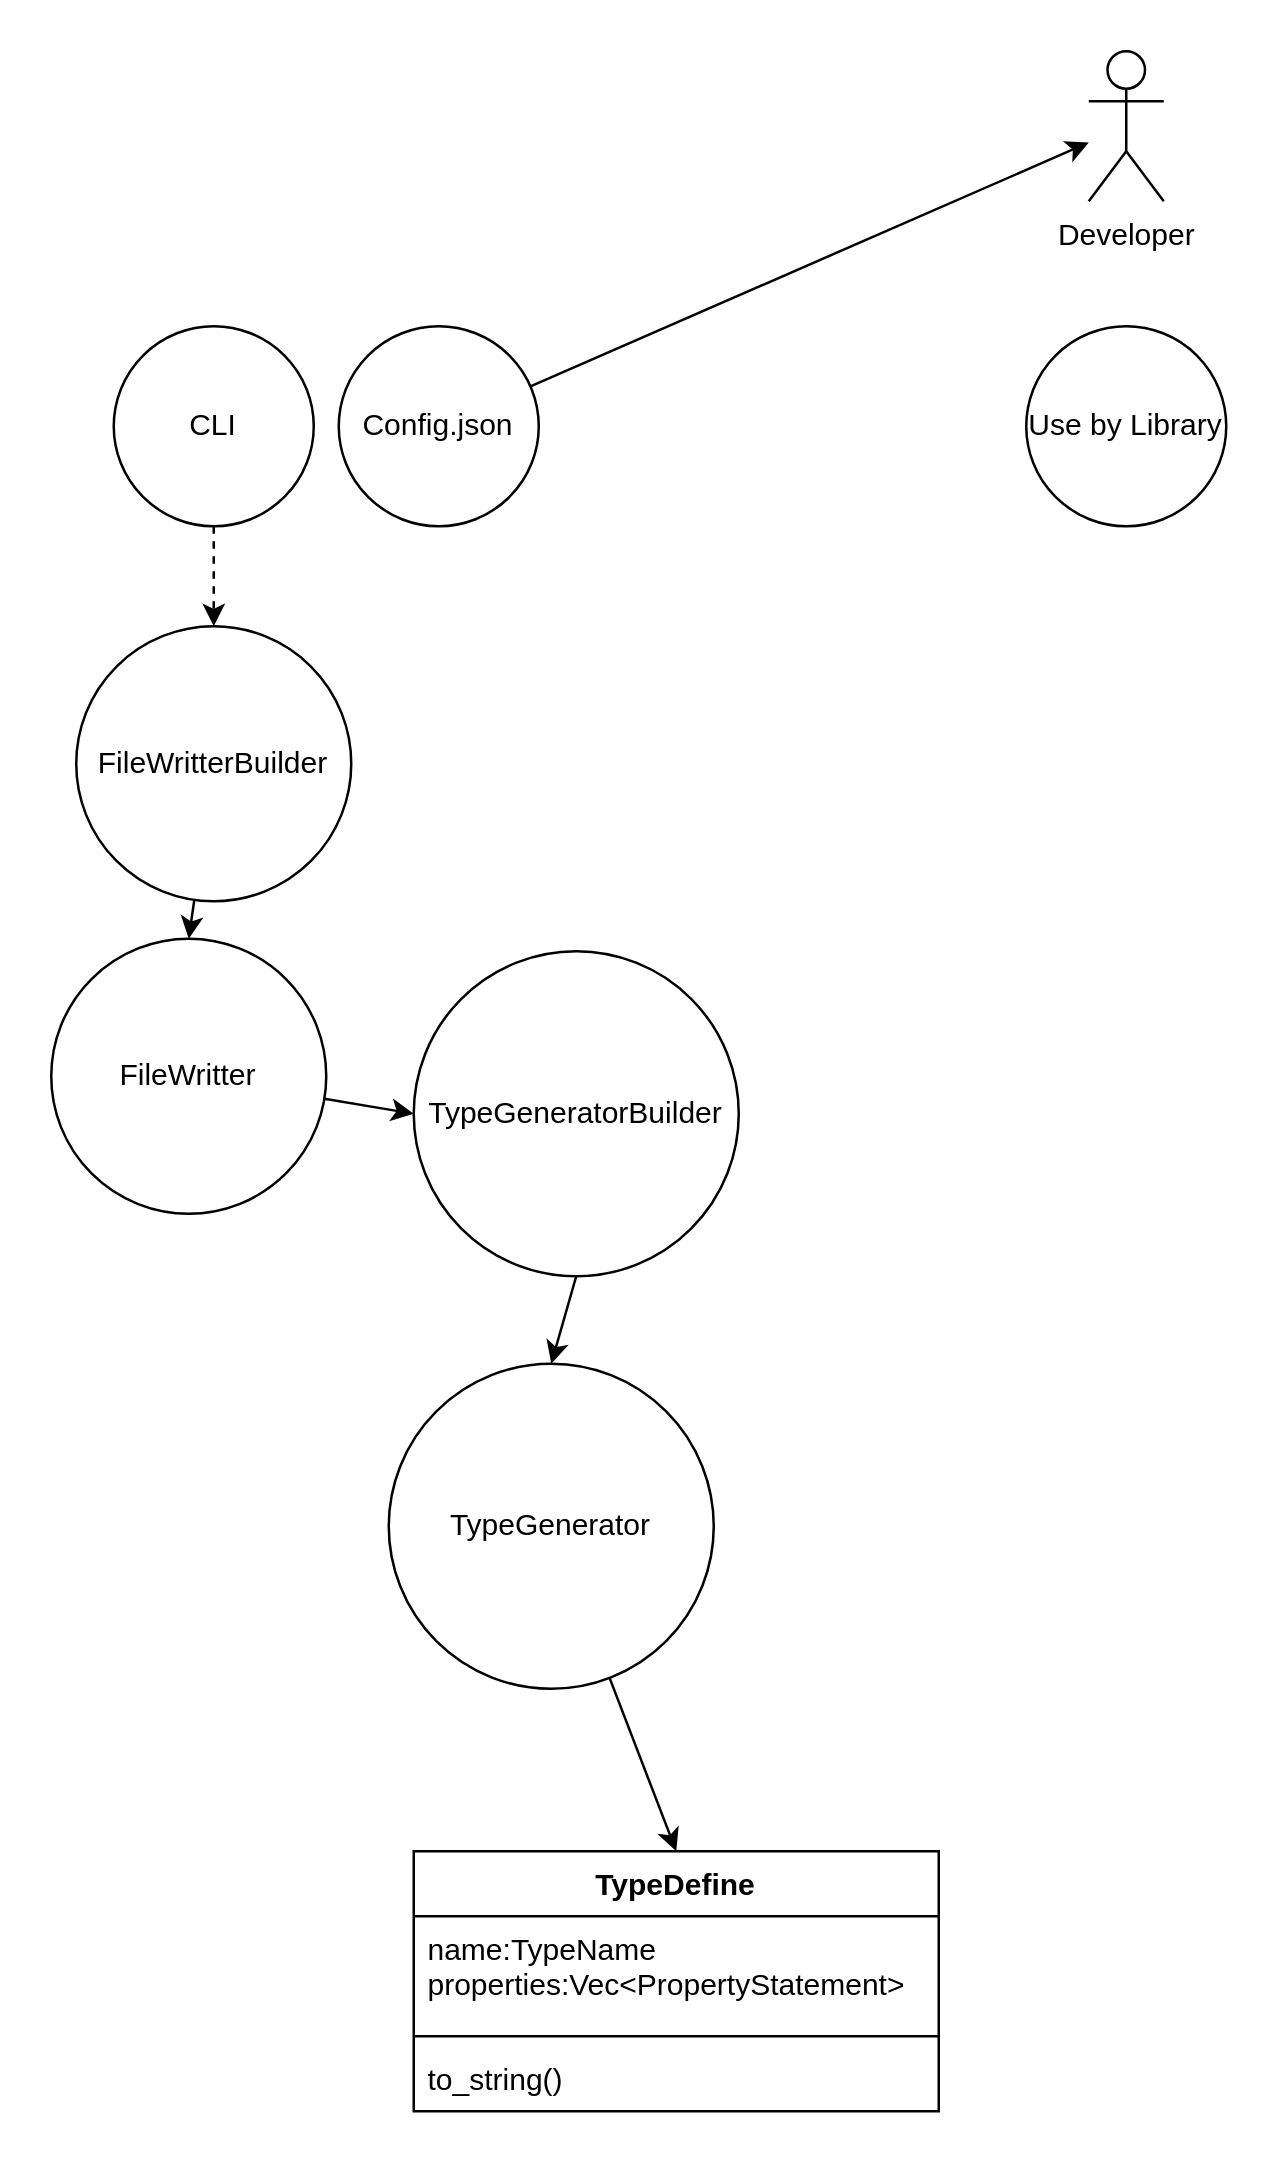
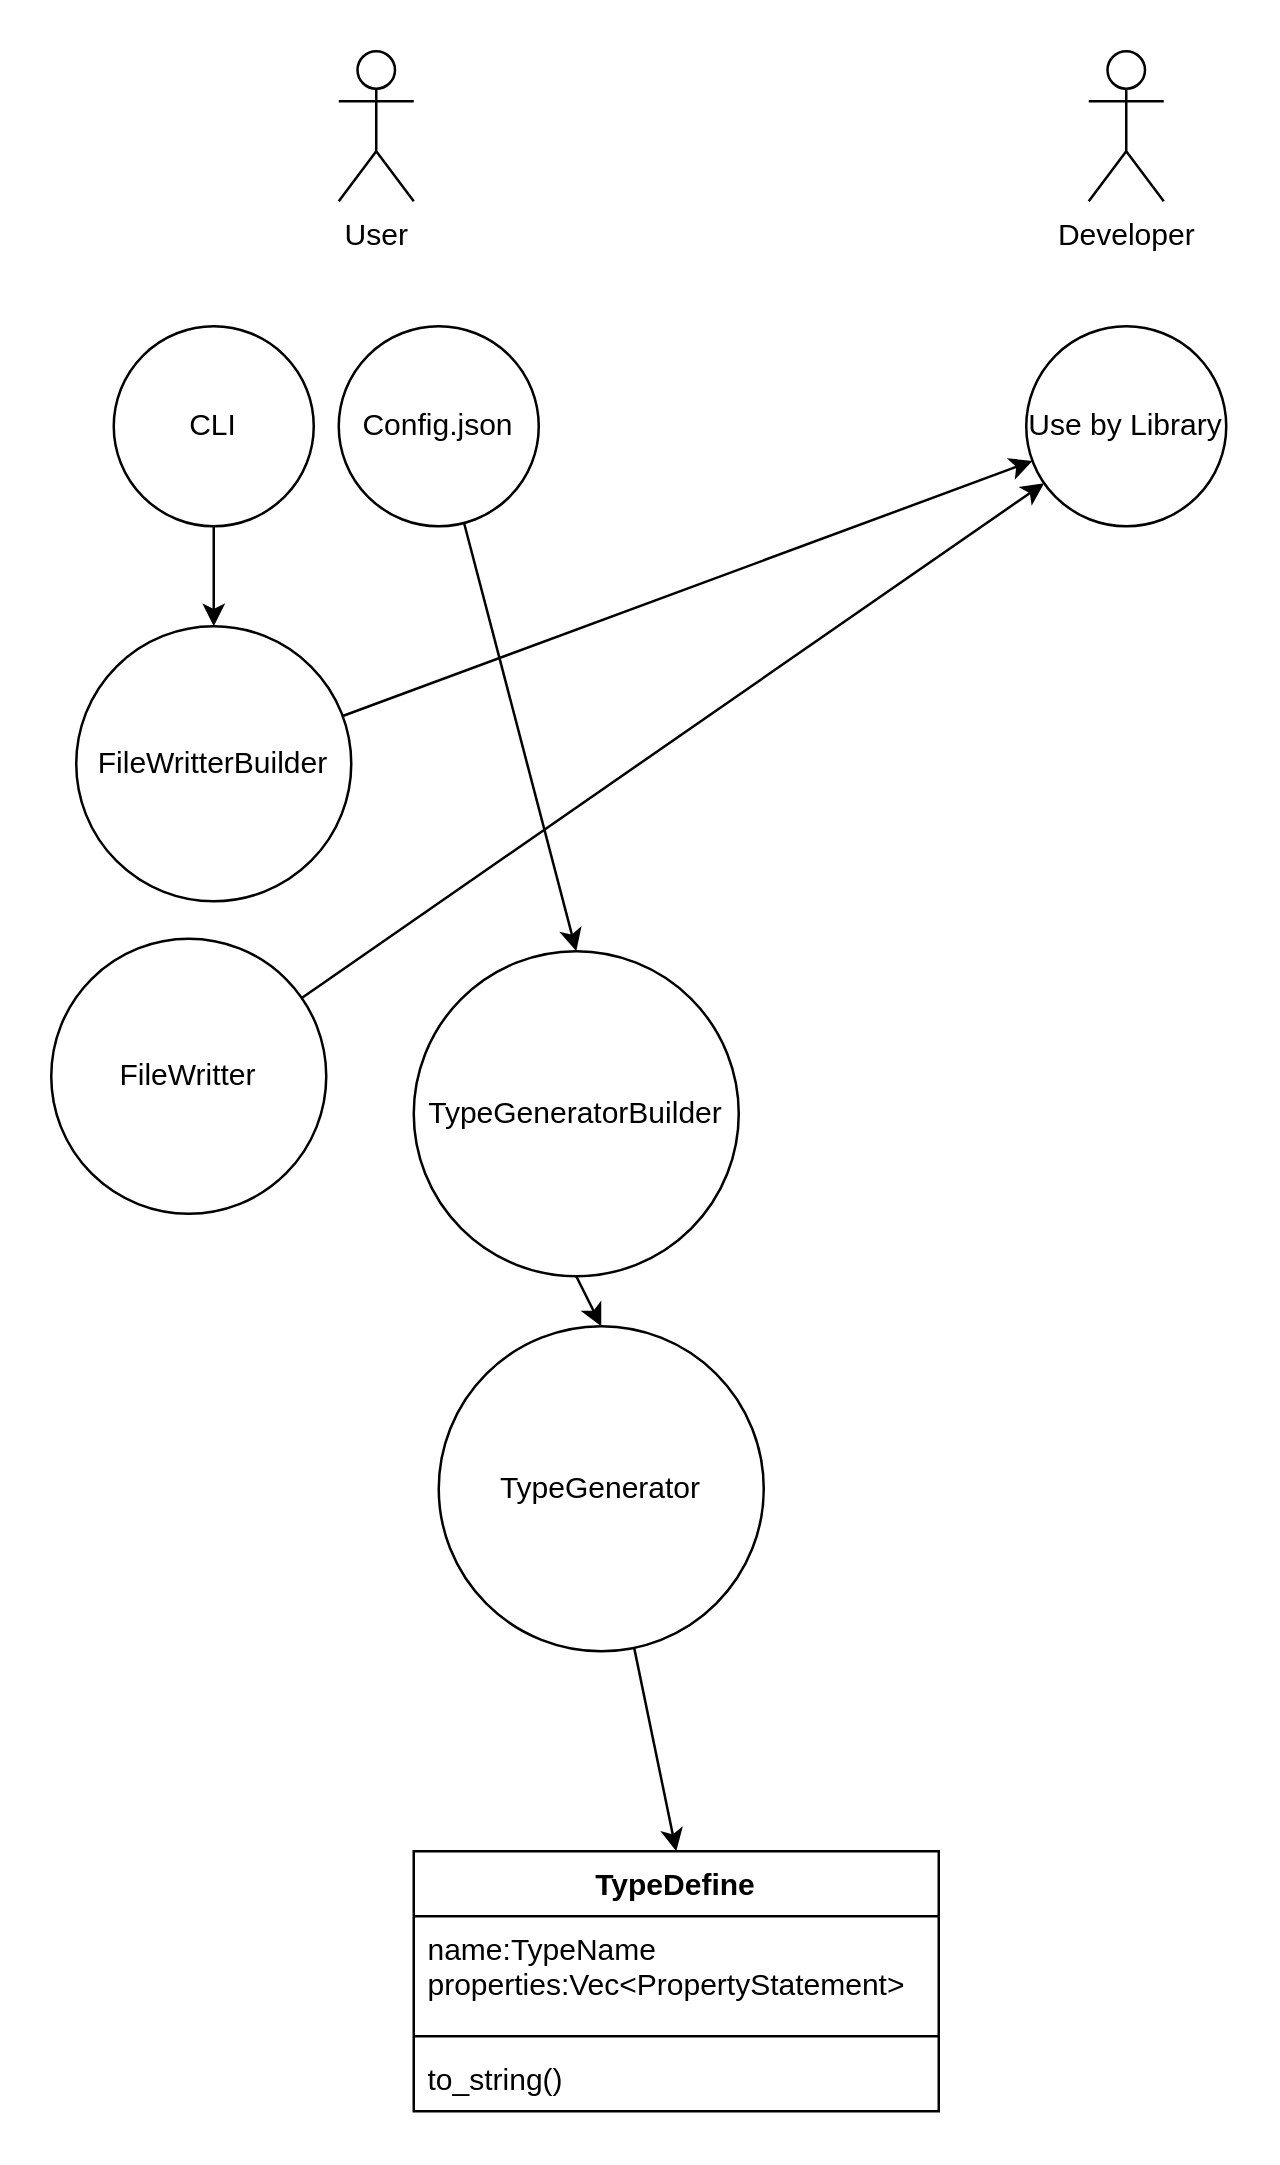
node "User": added
edge "Config.json" -> "Developer": now "Config.json" -> "TypeGeneratorBuilder"
edge "CLI" -> "FileWritterBuilder": style dashed -> solid
edge "FileWritterBuilder" -> "FileWritter": now "FileWritterBuilder" -> "Use by Library"
edge "FileWritter" -> "TypeGeneratorBuilder": now "FileWritter" -> "Use by Library"
node "TypeGenerator": moved (551, 1526) -> (601, 1489)
